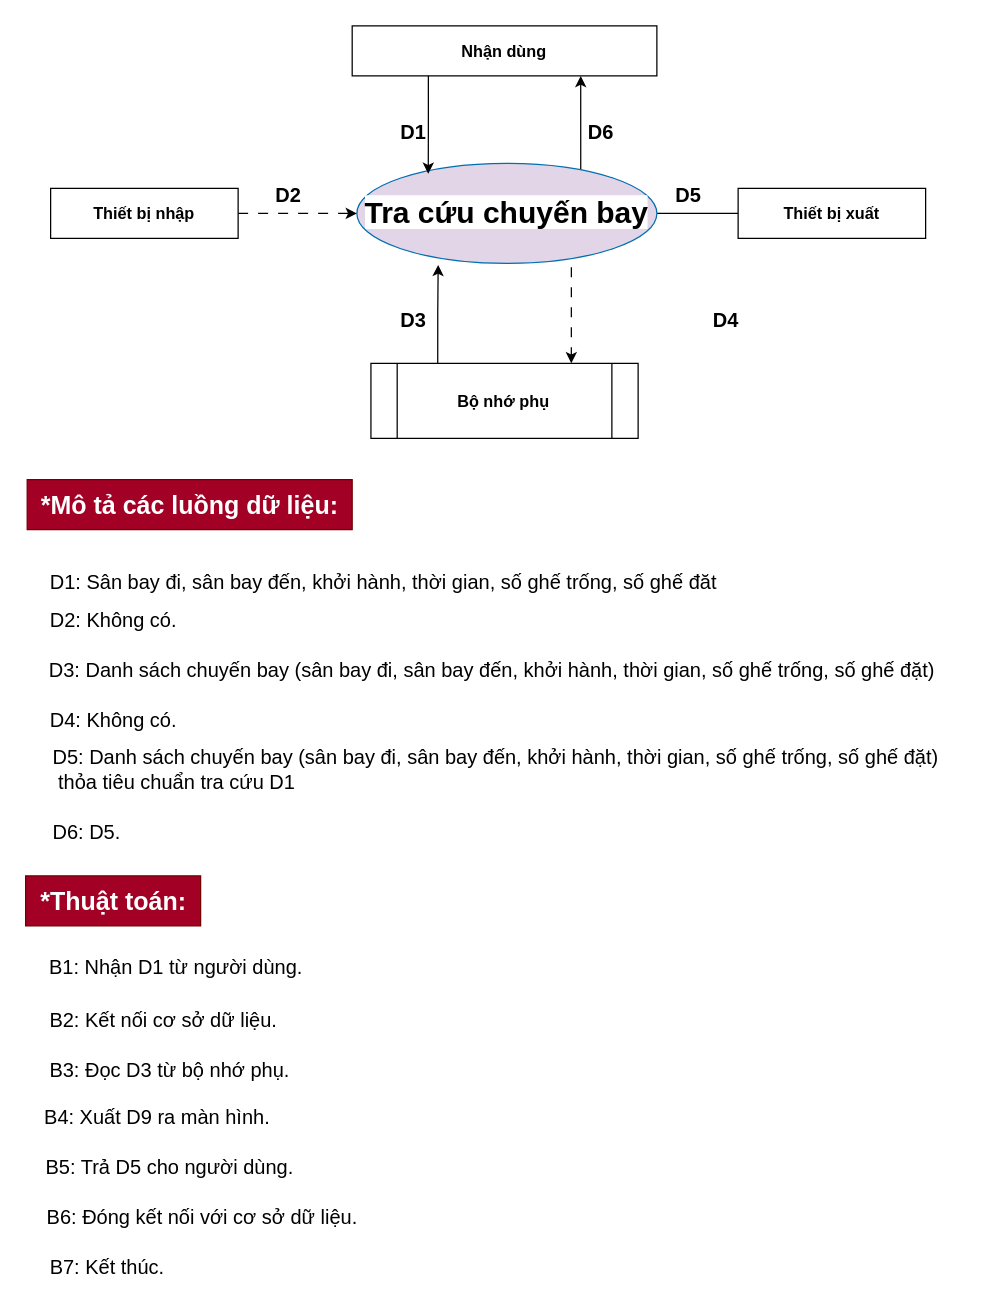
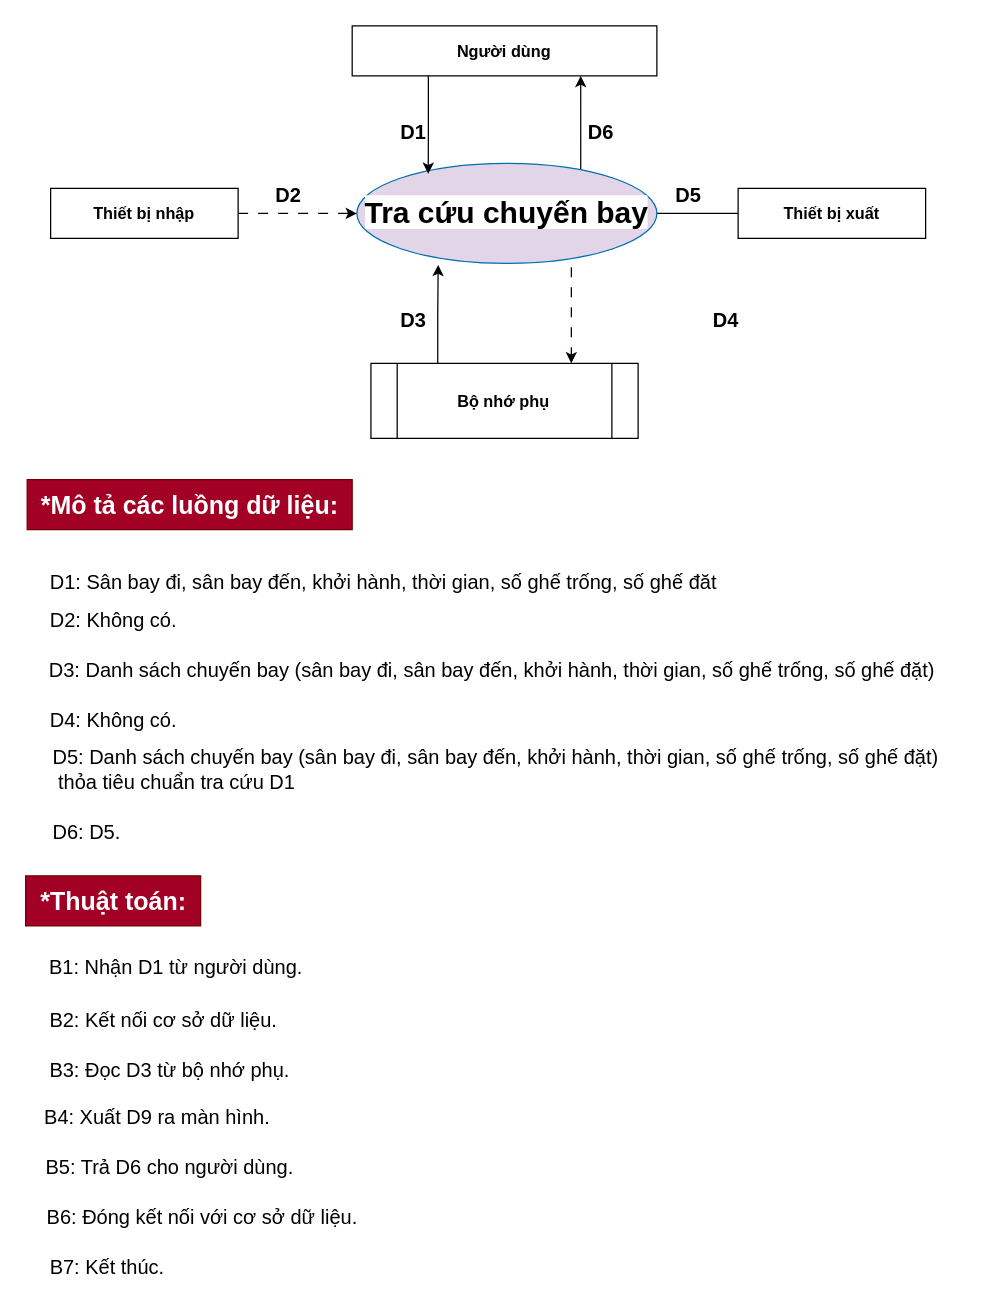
node "Nhận dùng": label "Nhận dùng" -> "Người dùng"
node "B5: Trả D5 cho người dùng.": label "B5: Trả D5 cho người dùng." -> "B5: Trả D6 cho người dùng."
